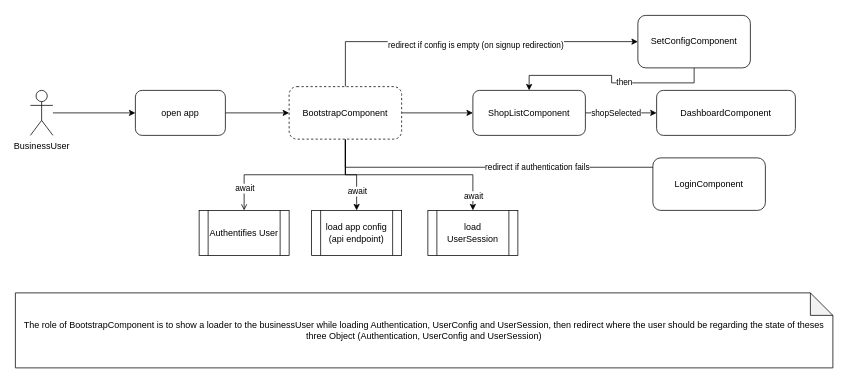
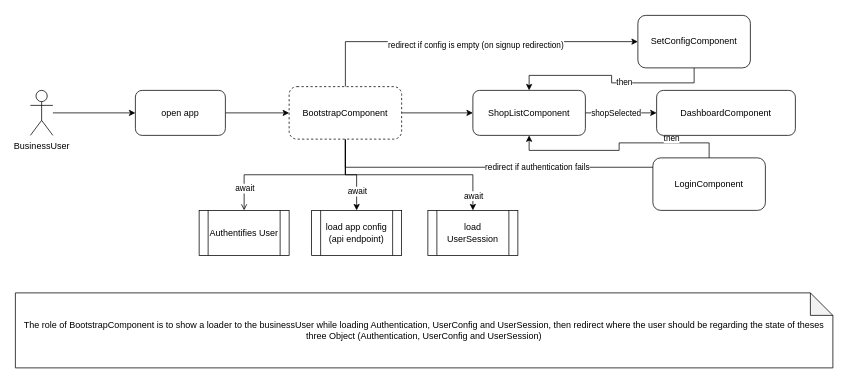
edge "LoginComponent" -> "ShopListComponent": added, label "then"
